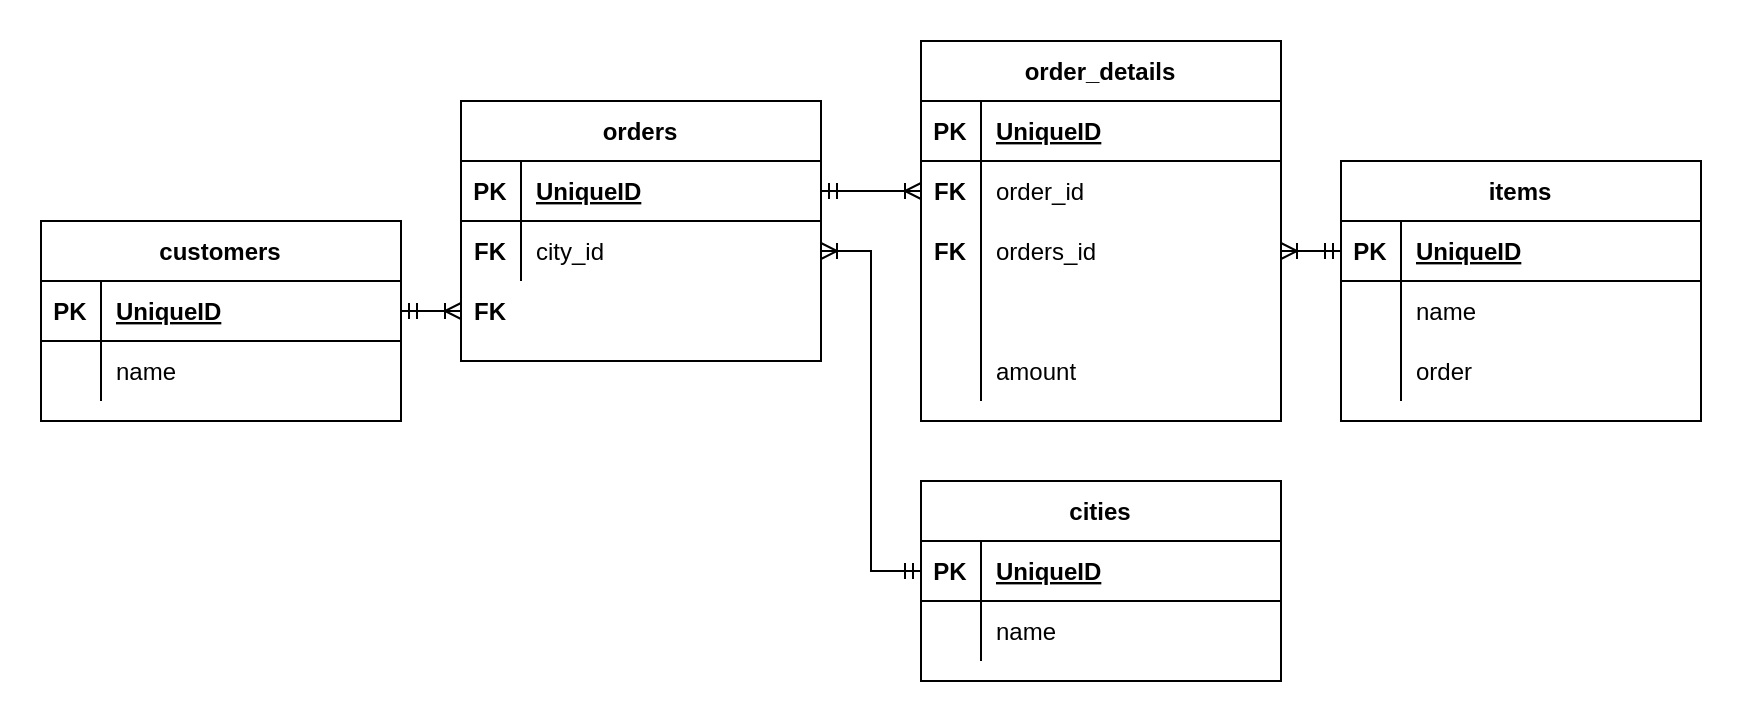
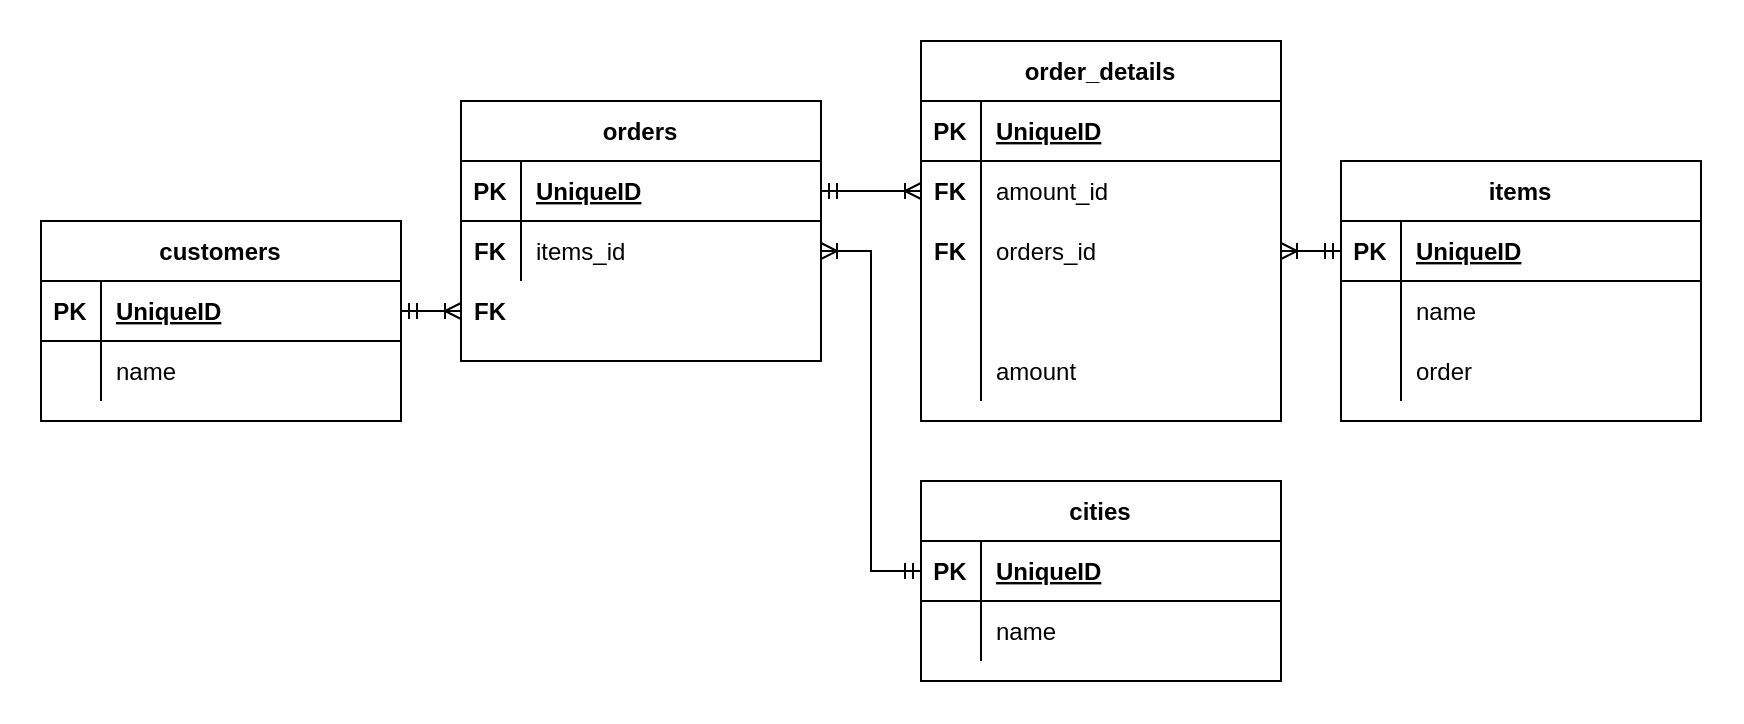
node "order_id": label "order_id" -> "amount_id"
node "city_id": label "city_id" -> "items_id"
